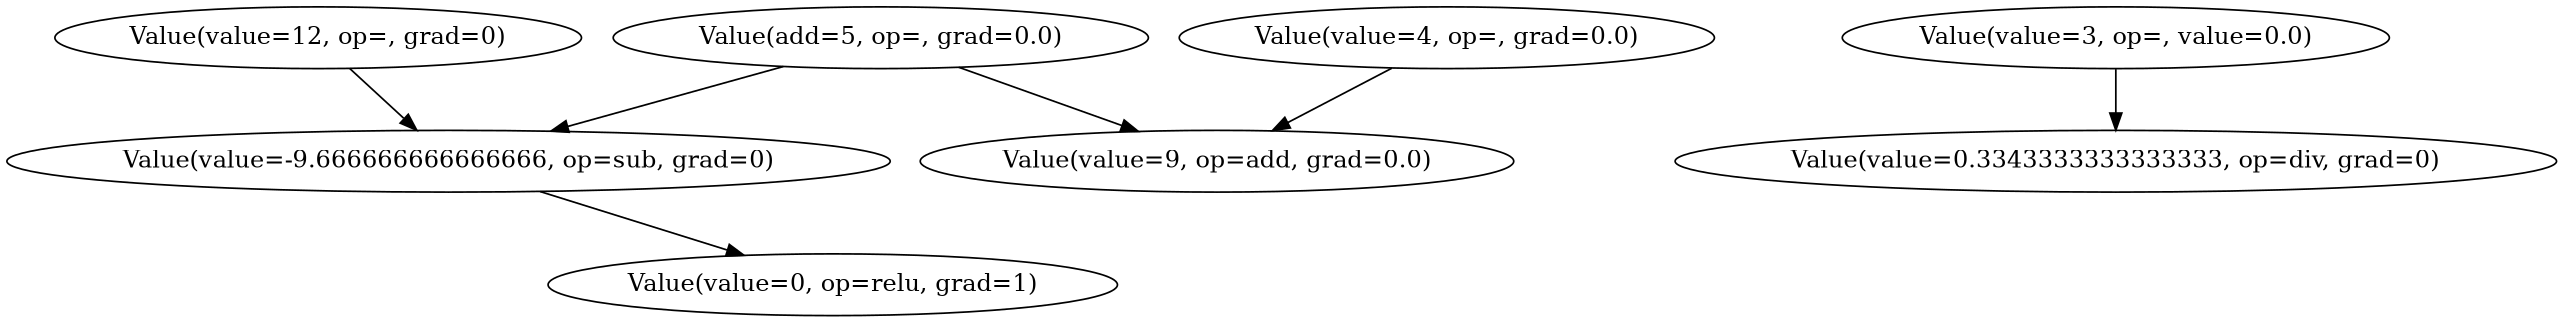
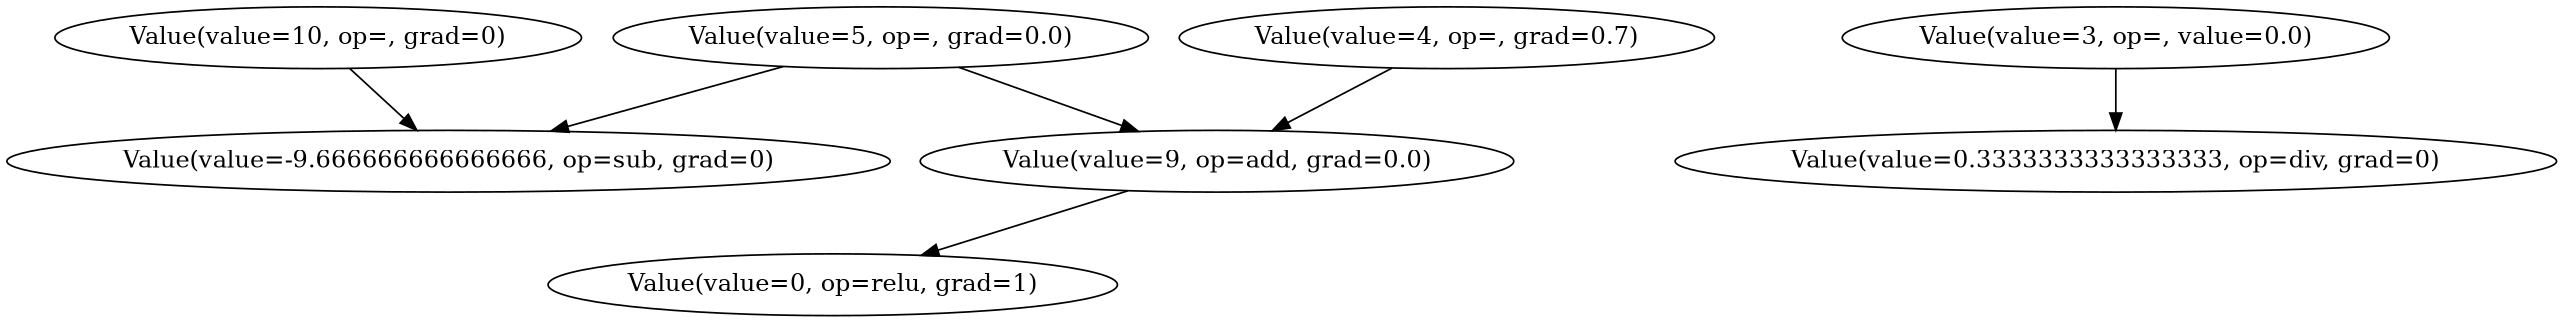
node "Value(value=12, op=, grad=0)": label "Value(value=12, op=, grad=0)" -> "Value(value=10, op=, grad=0)"
node "Value(add=5, op=, grad=0.0)": label "Value(add=5, op=, grad=0.0)" -> "Value(value=5, op=, grad=0.0)"
node "Value(value=4, op=, grad=0.0)": label "Value(value=4, op=, grad=0.0)" -> "Value(value=4, op=, grad=0.7)"
node "Value(value=0.3343333333333333, op=div, grad=0)": label "Value(value=0.3343333333333333, op=div, grad=0)" -> "Value(value=0.3333333333333333, op=div, grad=0)"
edge "Value(value=-9.666666666666666, op=sub, grad=0)" -> "Value(value=0, op=relu, grad=1)": now "Value(value=9, op=add, grad=0.0)" -> "Value(value=0, op=relu, grad=1)"
